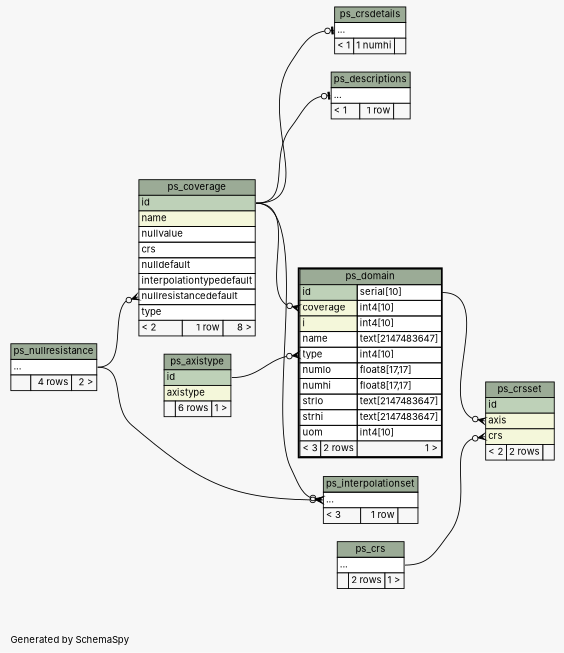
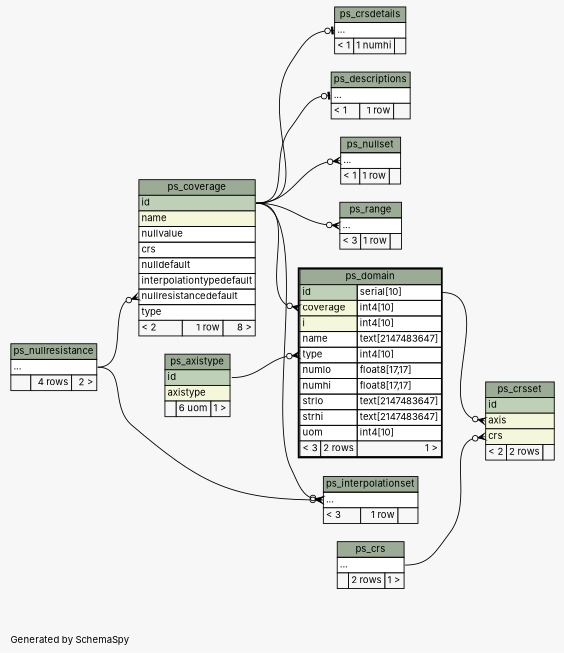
node "ps_nullset": added
node "ps_range": added
node "ps_axistype": text "6 rows" -> "6 uom"
